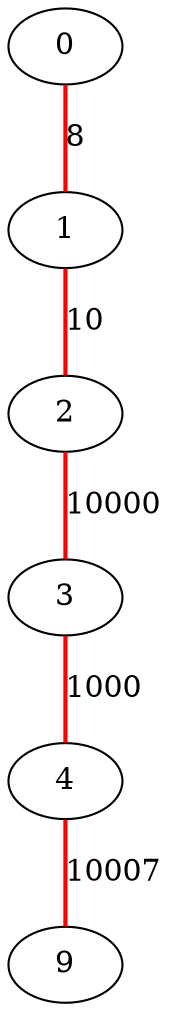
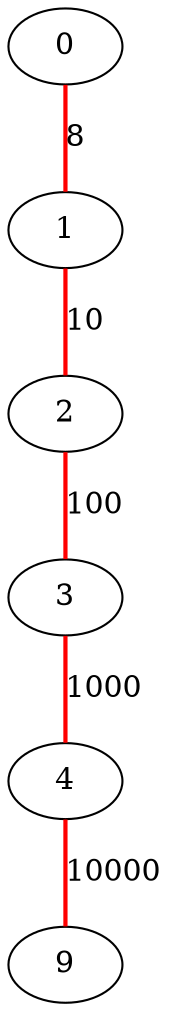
edge "2" -- "3": label "10000" -> "100"
edge "4" -- "9": label "10007" -> "10000"
